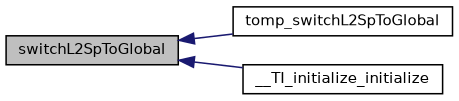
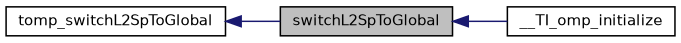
edge "tomp_switchL2SpToGlobal" -> "switchL2SpToGlobal": reversed
node "__TI_initialize_initialize": label "__TI_initialize_initialize" -> "__TI_omp_initialize"
